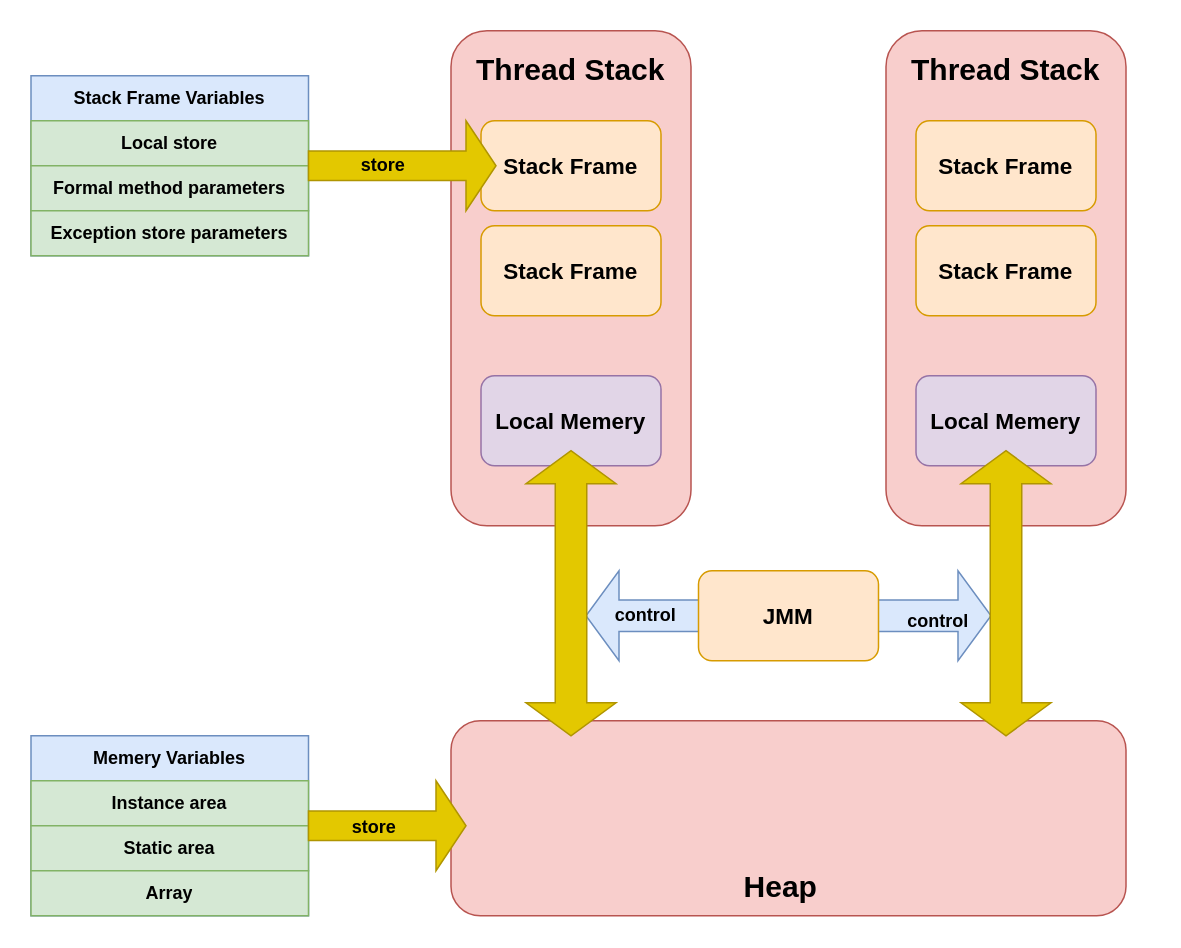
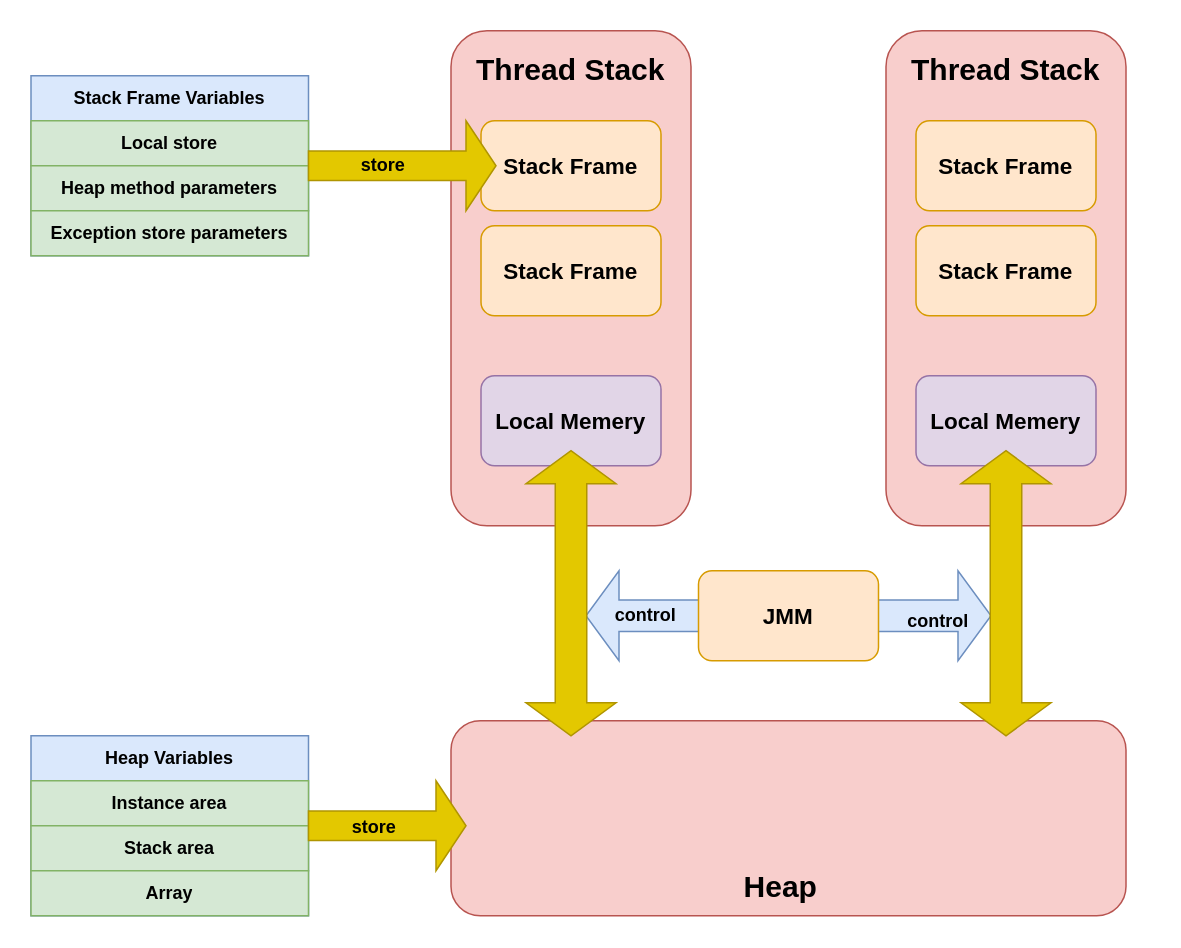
node "Formal method parameters": label "Formal method parameters" -> "Heap method parameters"
node "Memery Variables": label "Memery Variables" -> "Heap Variables"
node "Static area": label "Static area" -> "Stack area"
